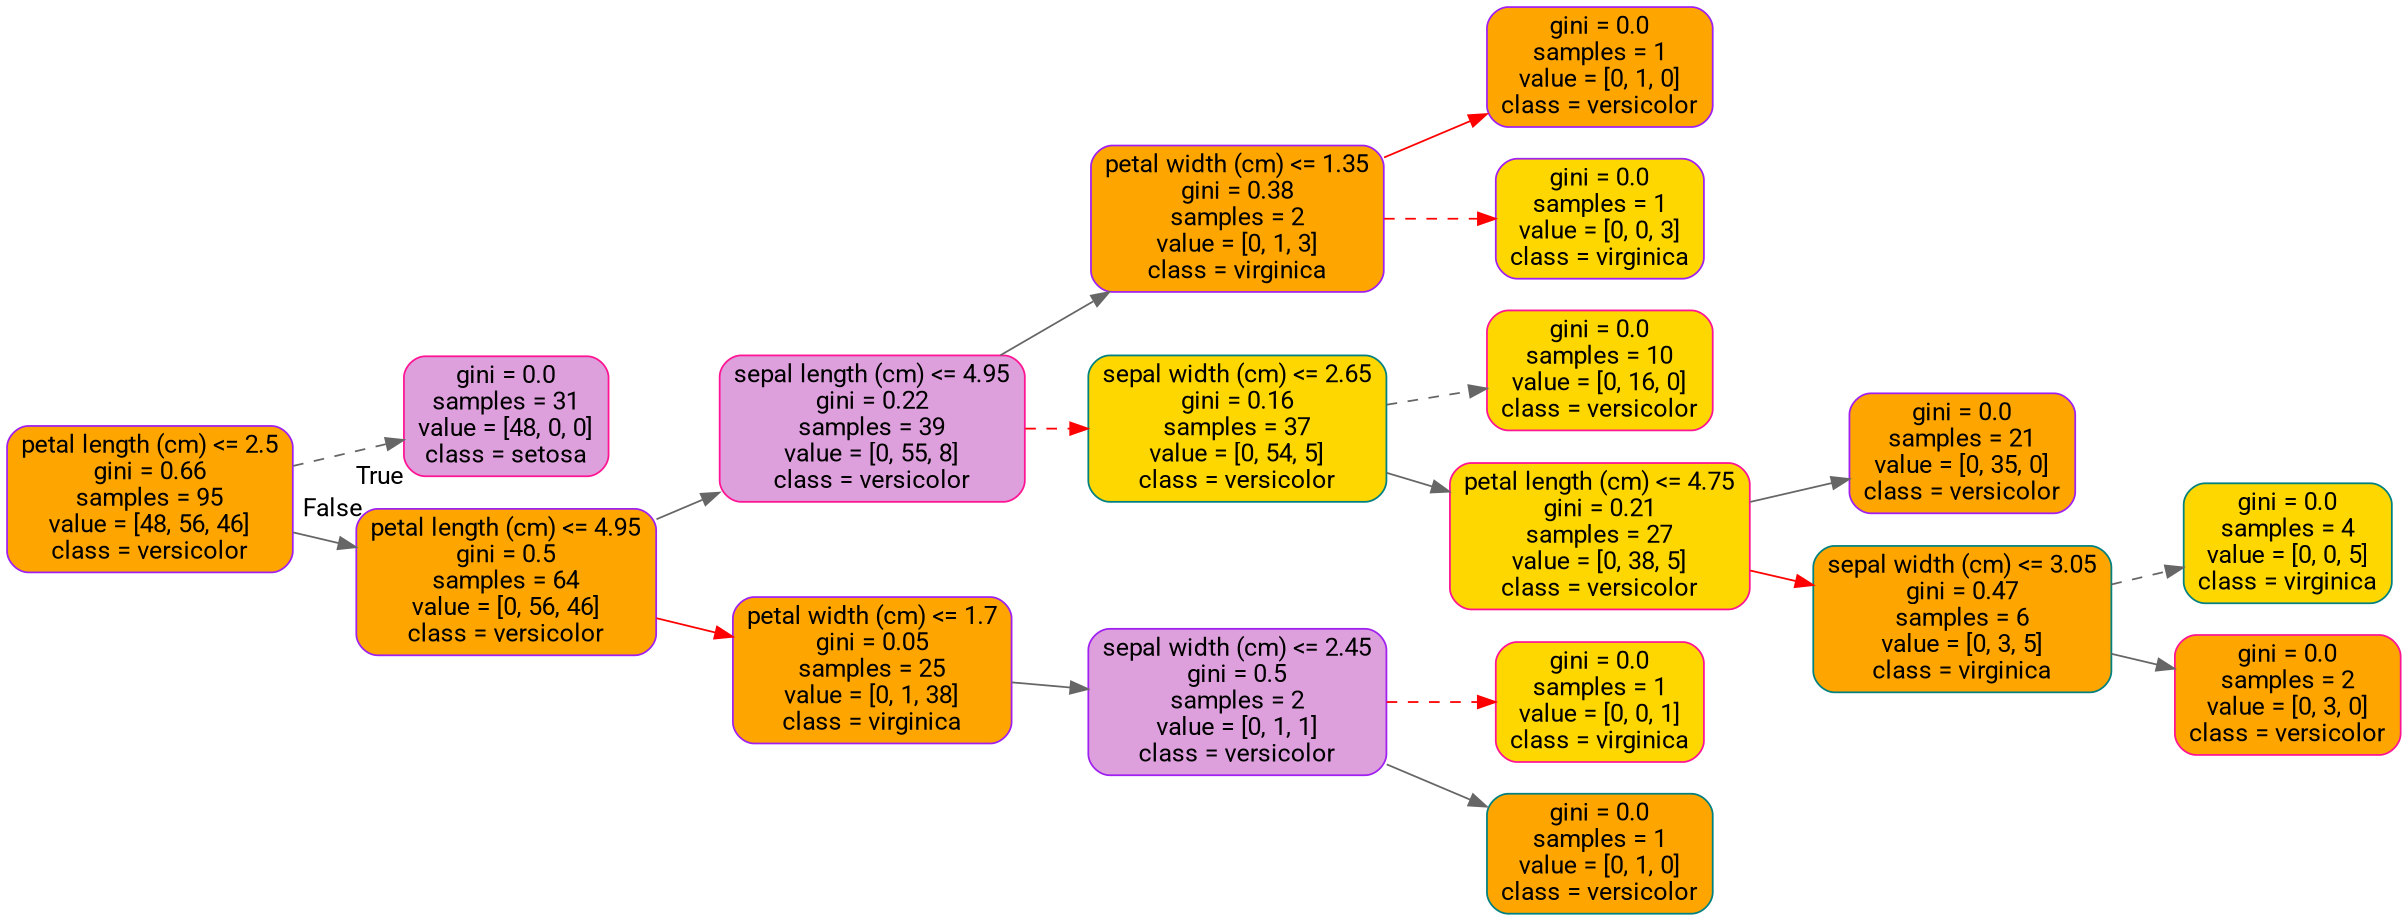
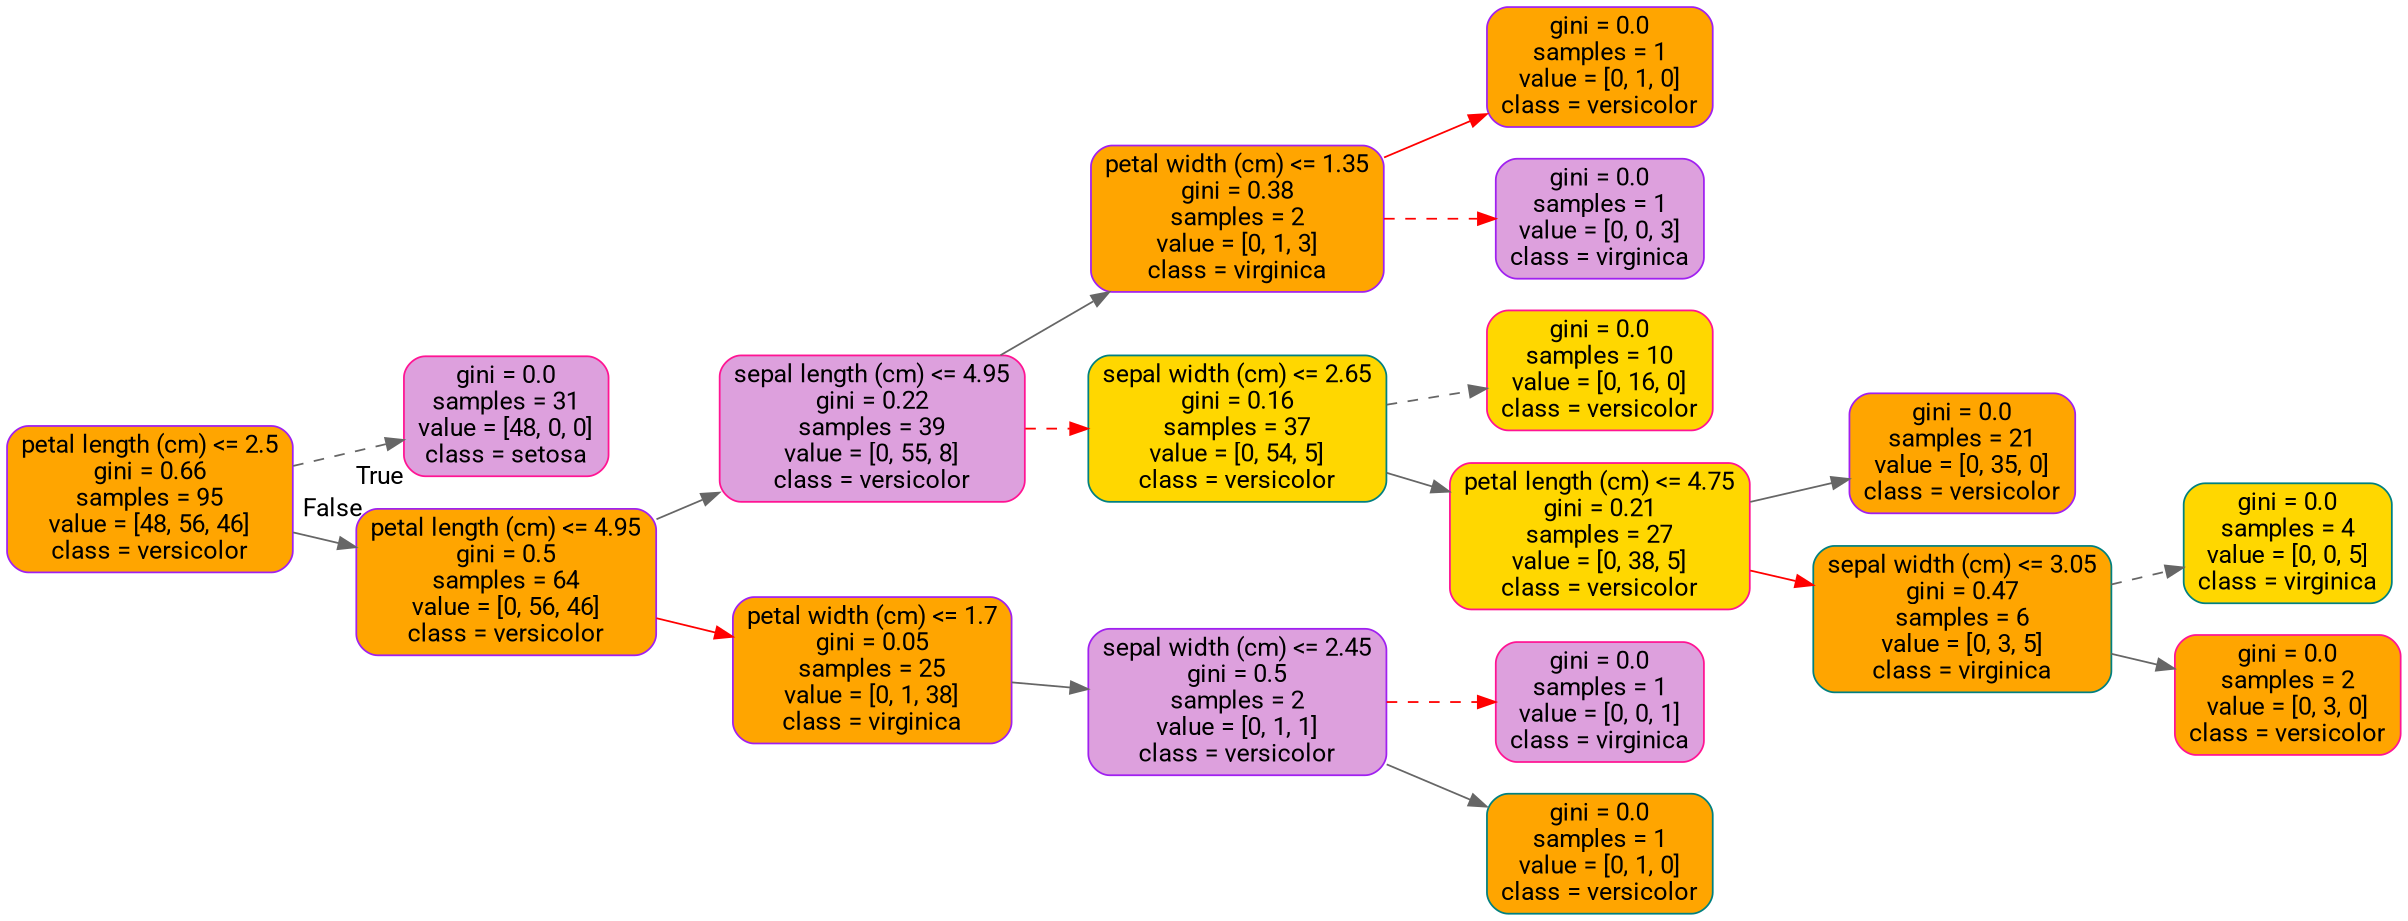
node "gini = 0.0 samples = 1 value = [0, 0, 3] class = virginica": fillcolor gold -> plum
node "gini = 0.0 samples = 1 value = [0, 0, 1] class = virginica": fillcolor gold -> plum
